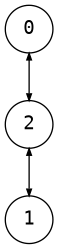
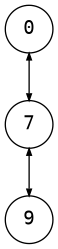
node "2": label "2" -> "7"
node "1": label "1" -> "9"
